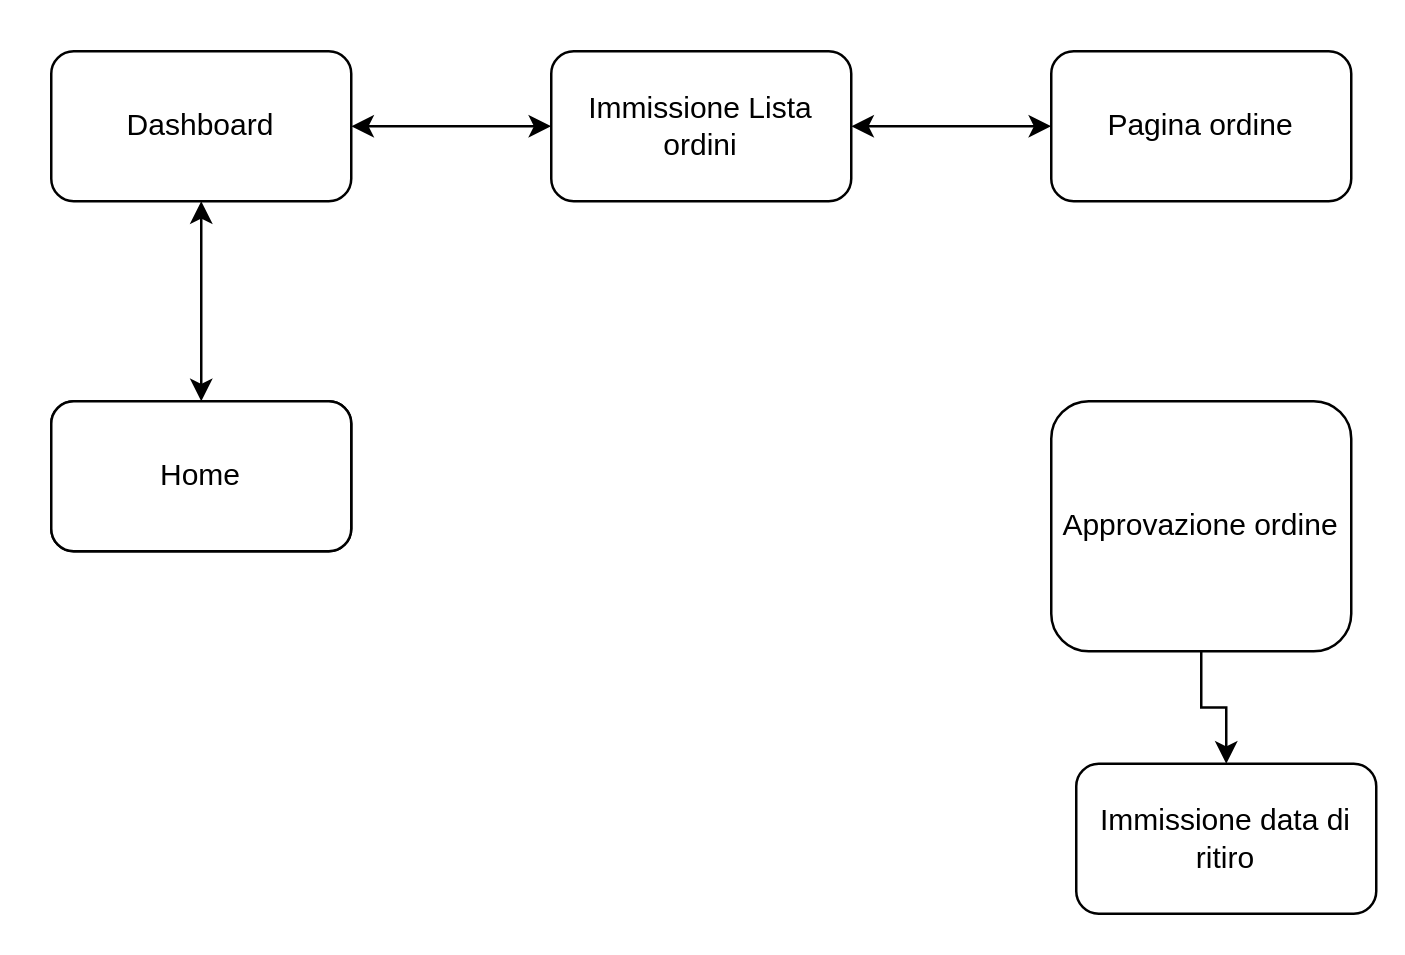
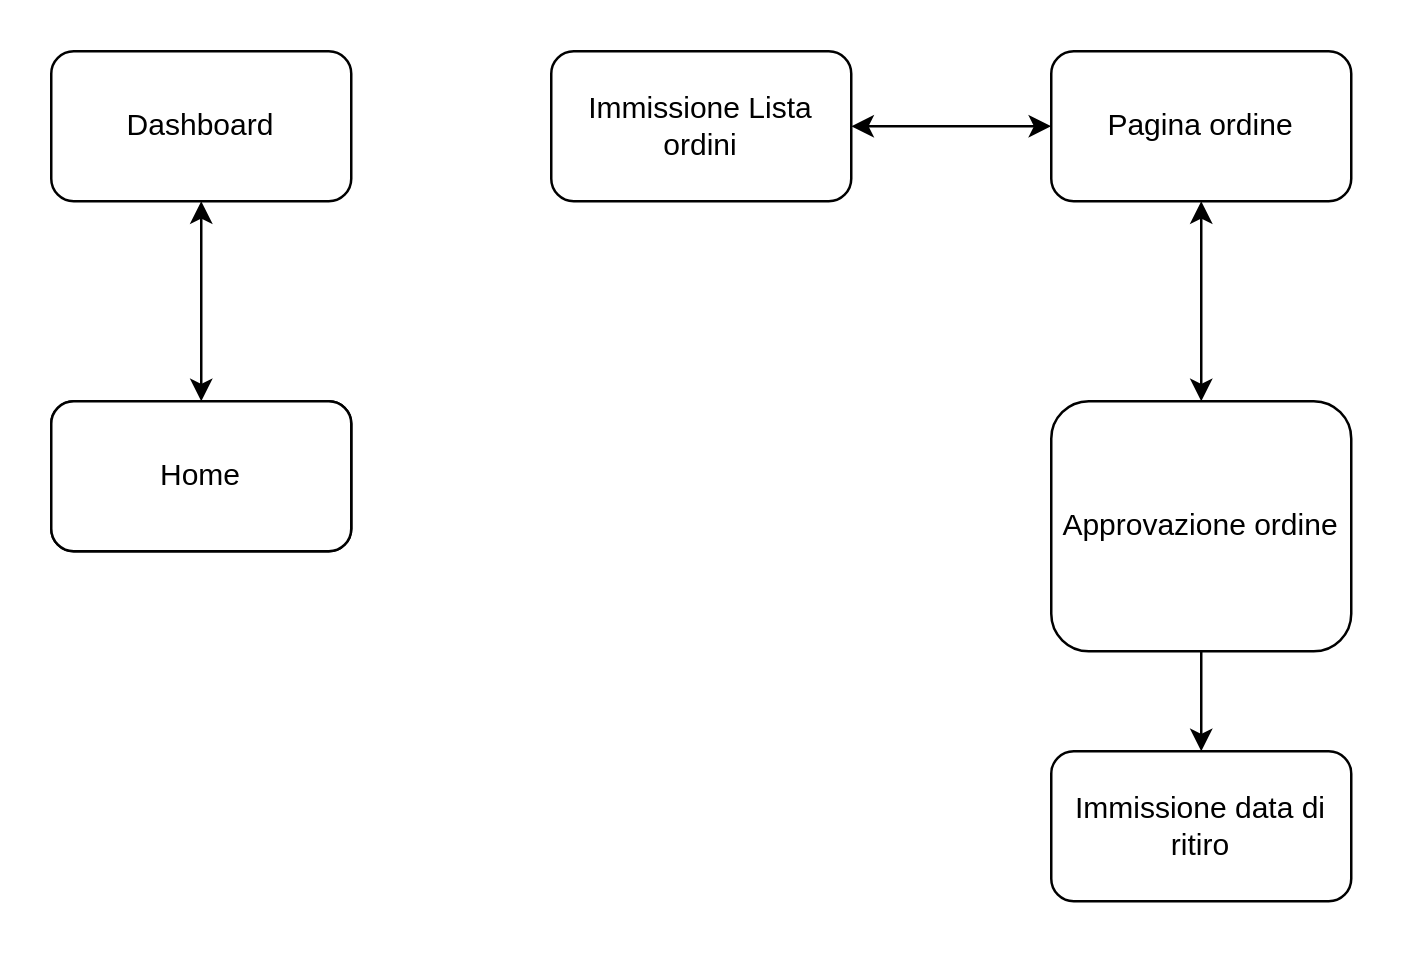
edge "Dashboard" -- "Immissione Lista ordini": removed
edge "Pagina ordine" -- "Approvazione ordine": added
node "Immissione data di ritiro": moved (1226, 839) -> (1201, 826)
